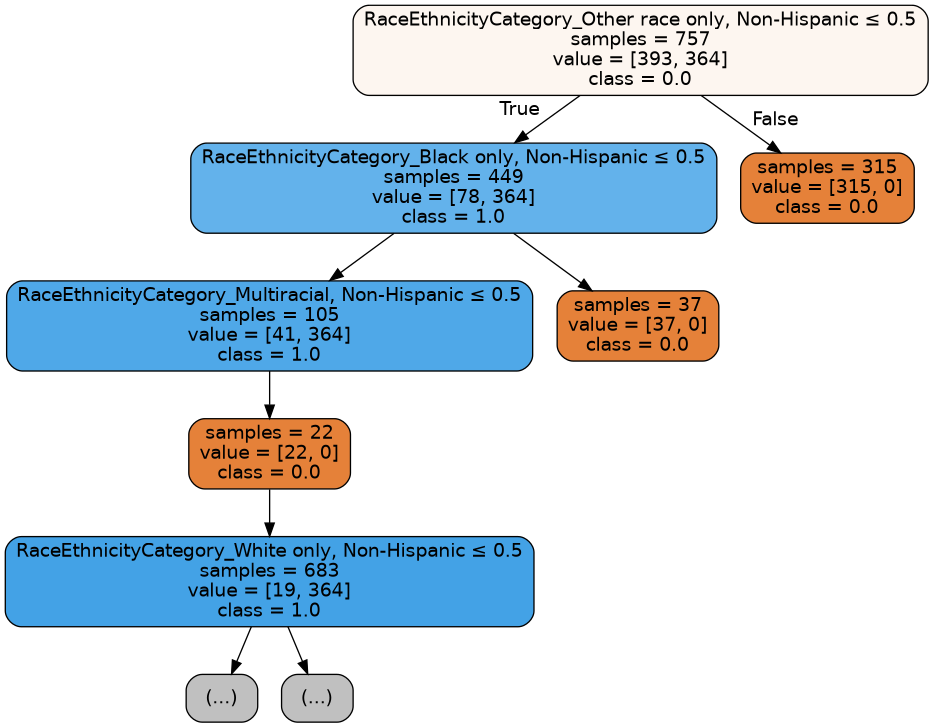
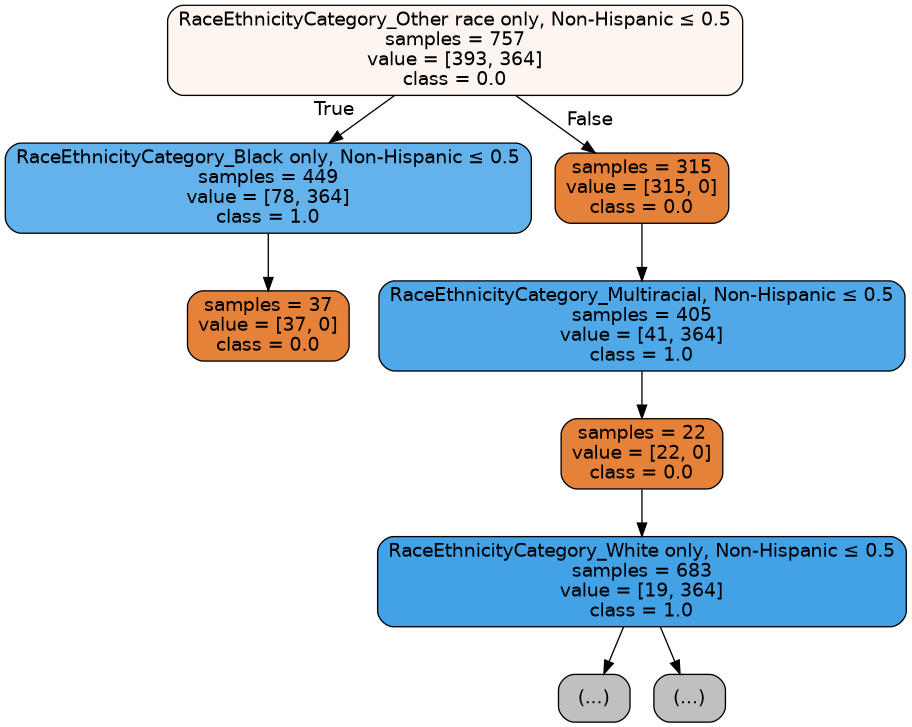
edge "RaceEthnicityCategory_Black only, Non-Hispanic ≤ 0.5" -> "RaceEthnicityCategory_Multiracial, Non-Hispanic ≤ 0.5": now "samples = 315" -> "RaceEthnicityCategory_Multiracial, Non-Hispanic ≤ 0.5"
node "RaceEthnicityCategory_Multiracial, Non-Hispanic ≤ 0.5": text "samples = 105" -> "samples = 405"
